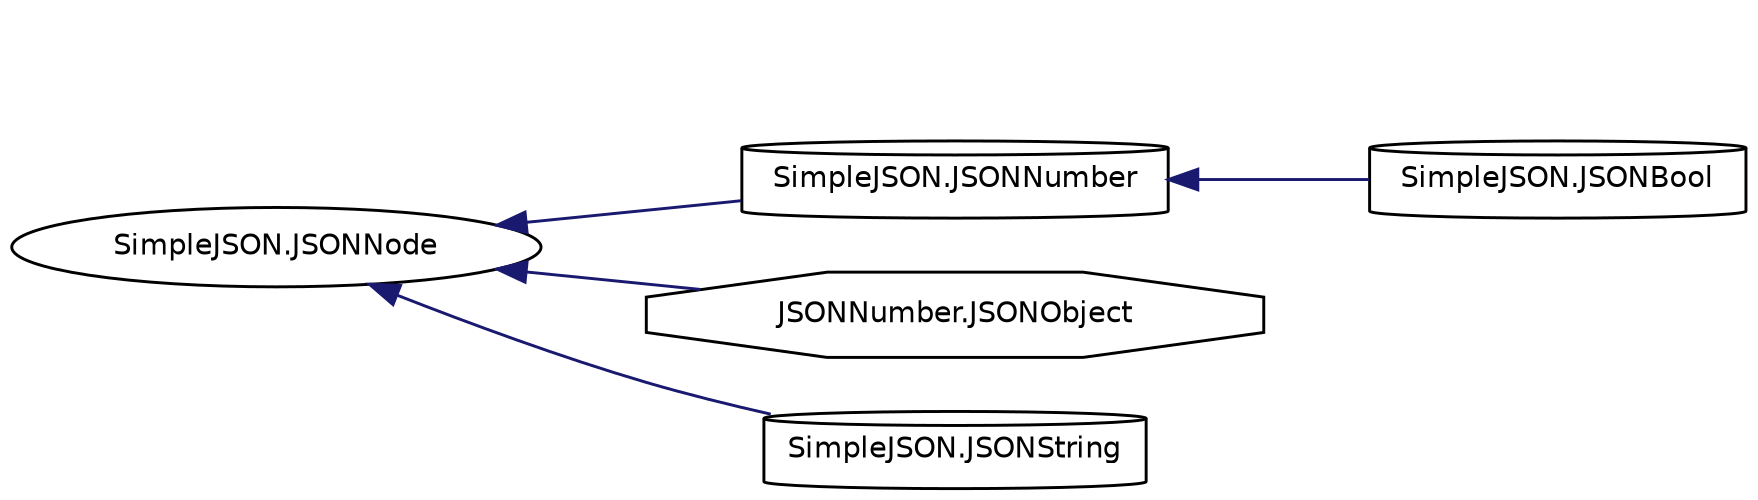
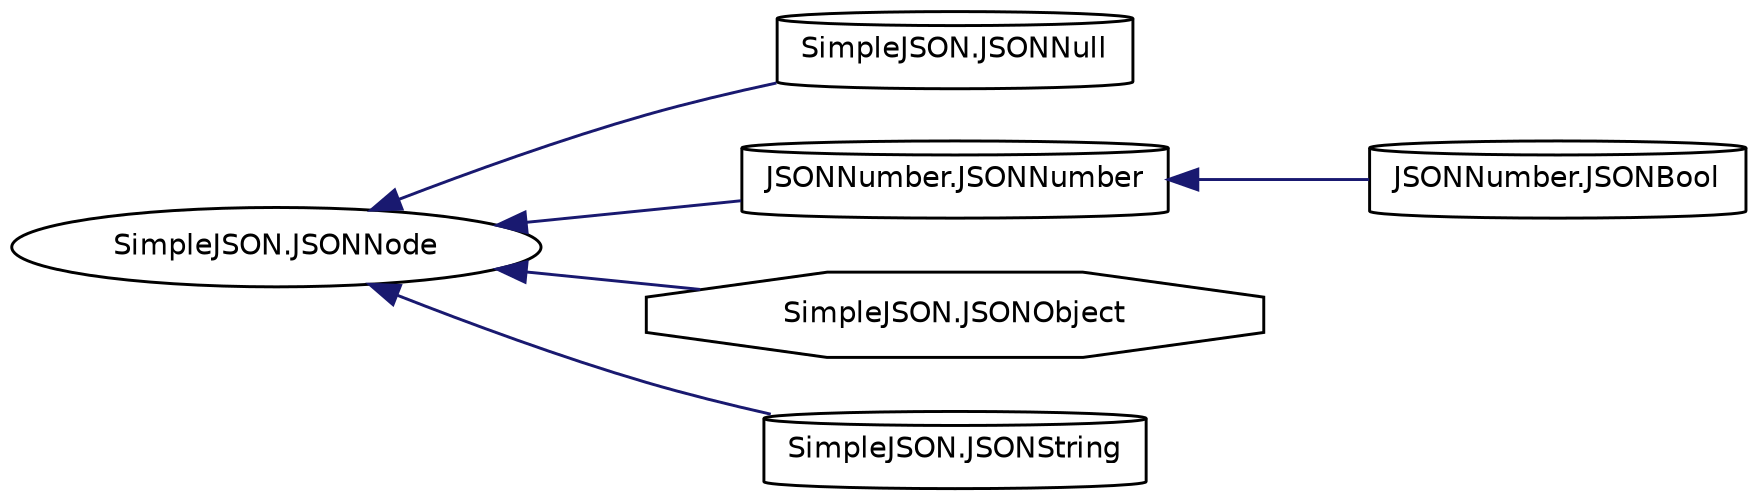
node "SimpleJSON.JSONNull": added
node "SimpleJSON.JSONNumber": label "SimpleJSON.JSONNumber" -> "JSONNumber.JSONNumber"
node "SimpleJSON.JSONBool": label "SimpleJSON.JSONBool" -> "JSONNumber.JSONBool"
node "JSONNumber.JSONObject": label "JSONNumber.JSONObject" -> "SimpleJSON.JSONObject"
